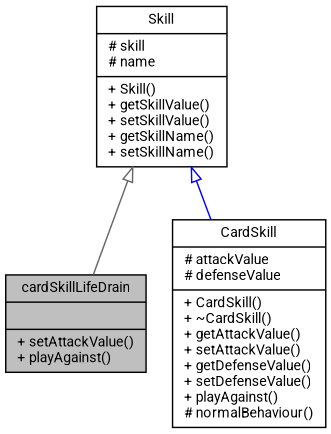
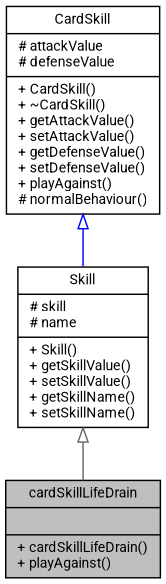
edge "CardSkill" -> "Skill": reversed
node "cardSkillLifeDrain": text "+ setAttackValue()" -> "+ cardSkillLifeDrain()"
